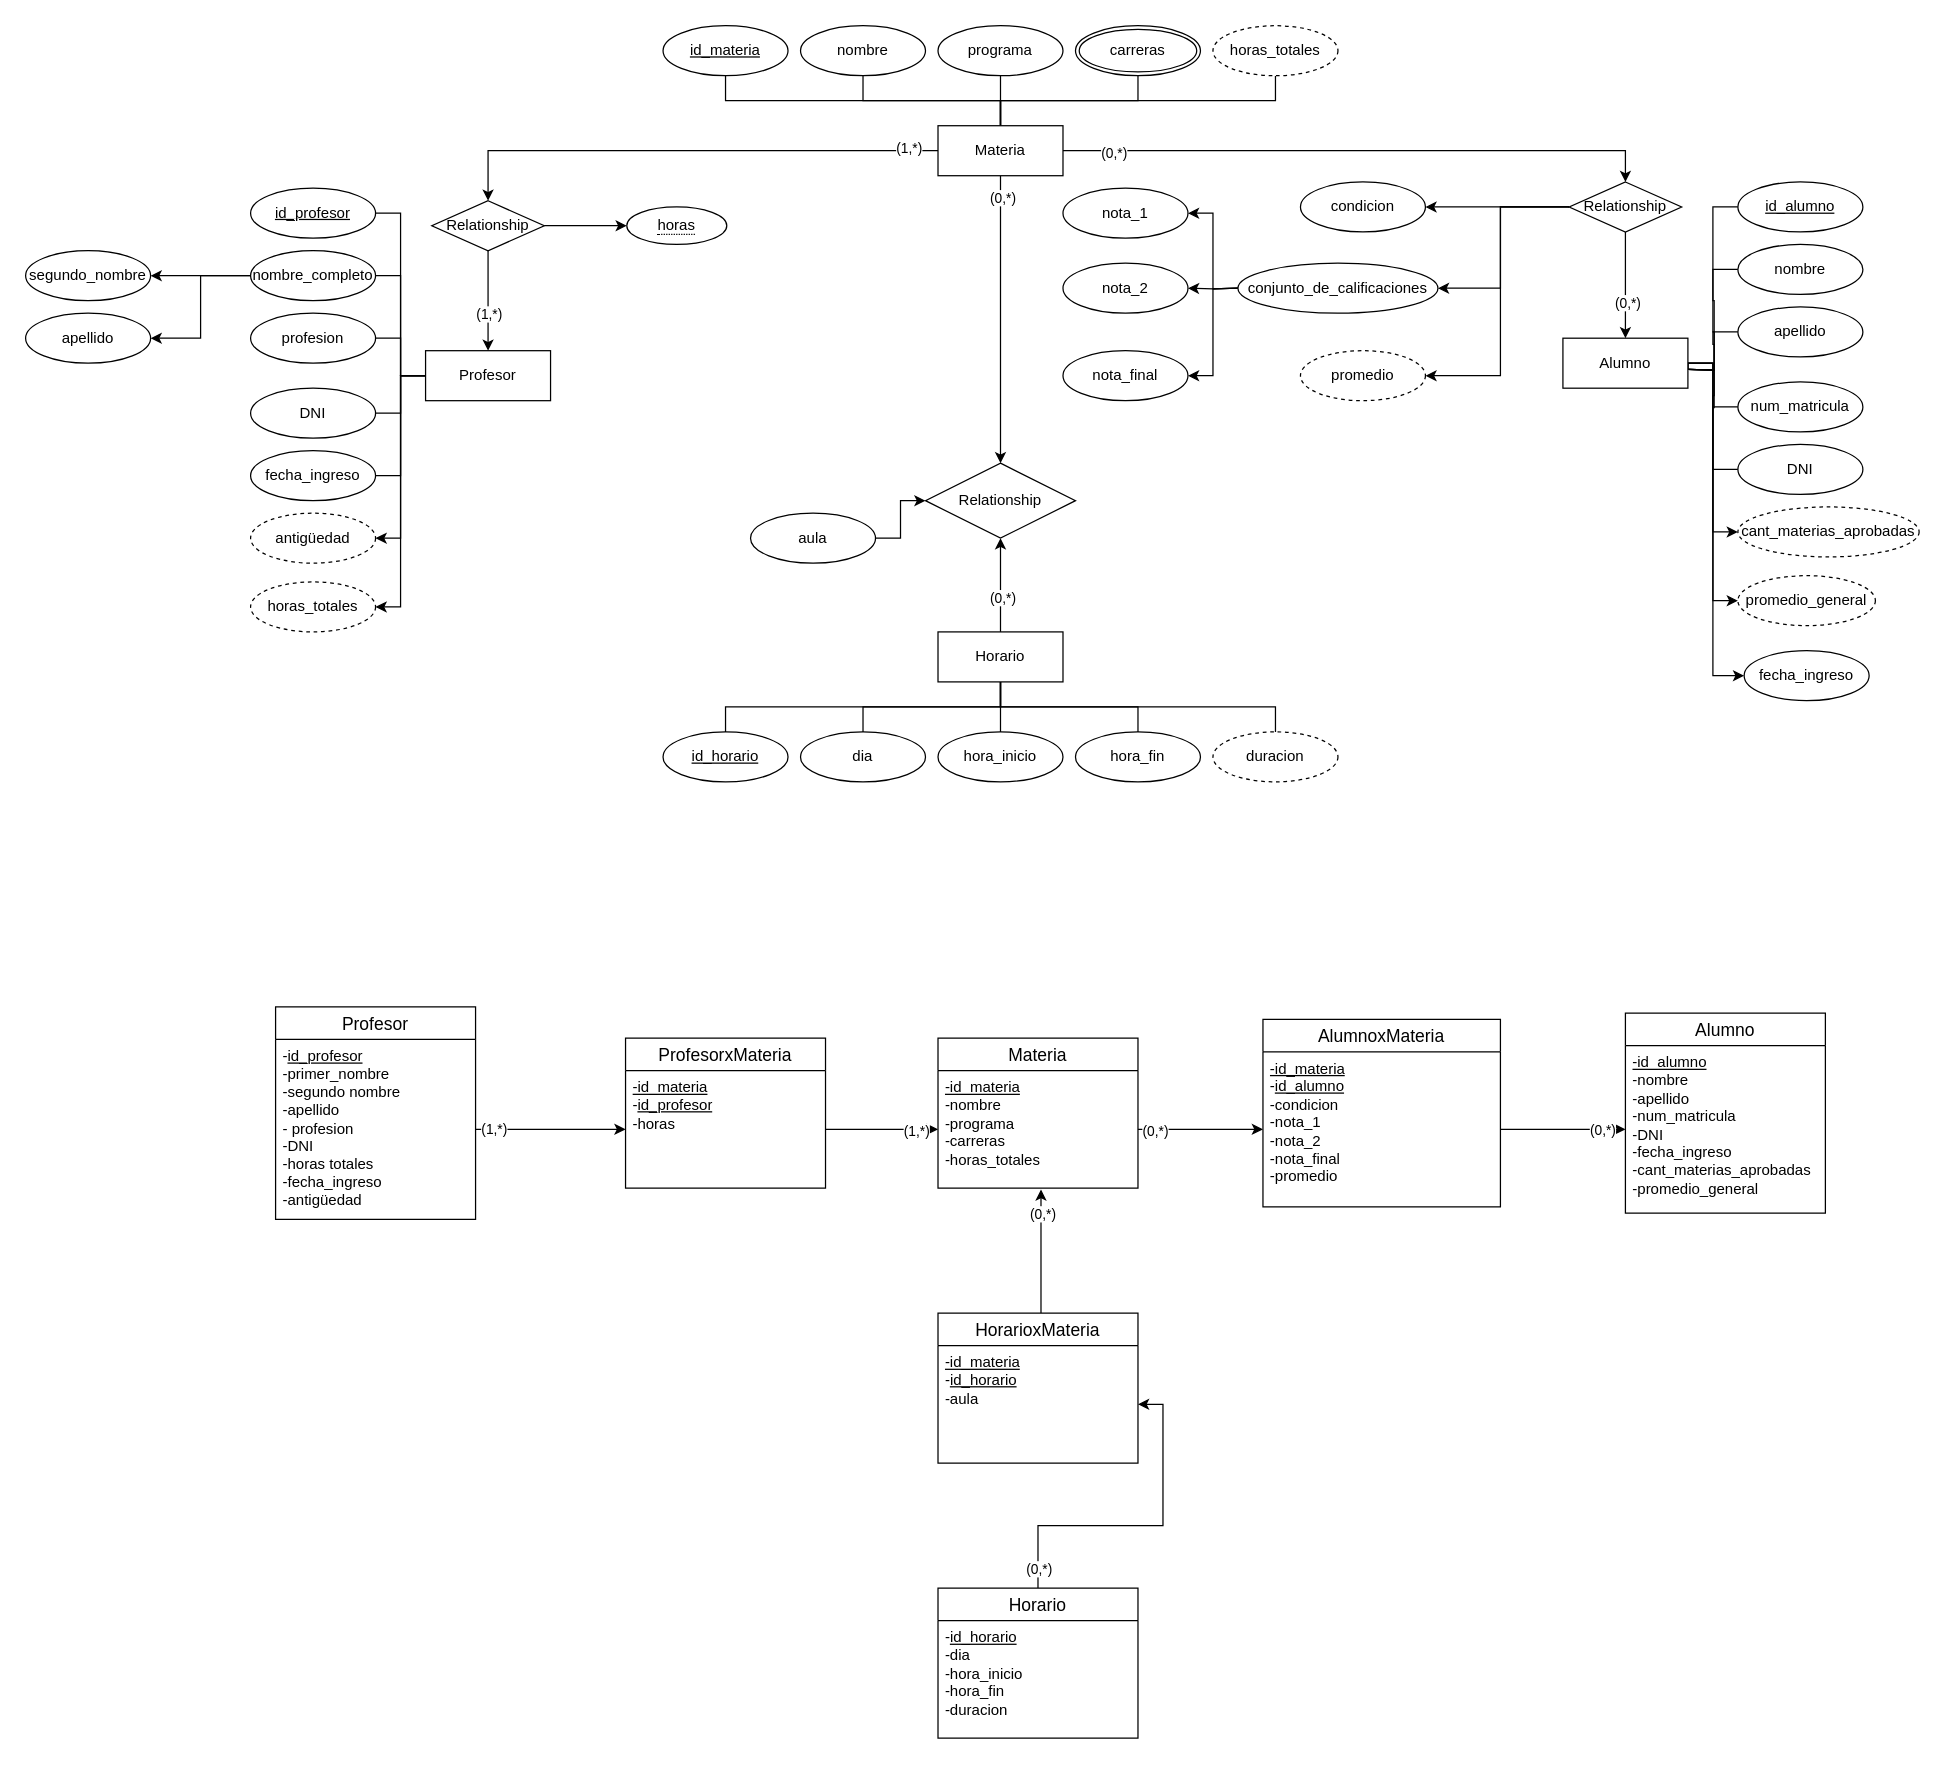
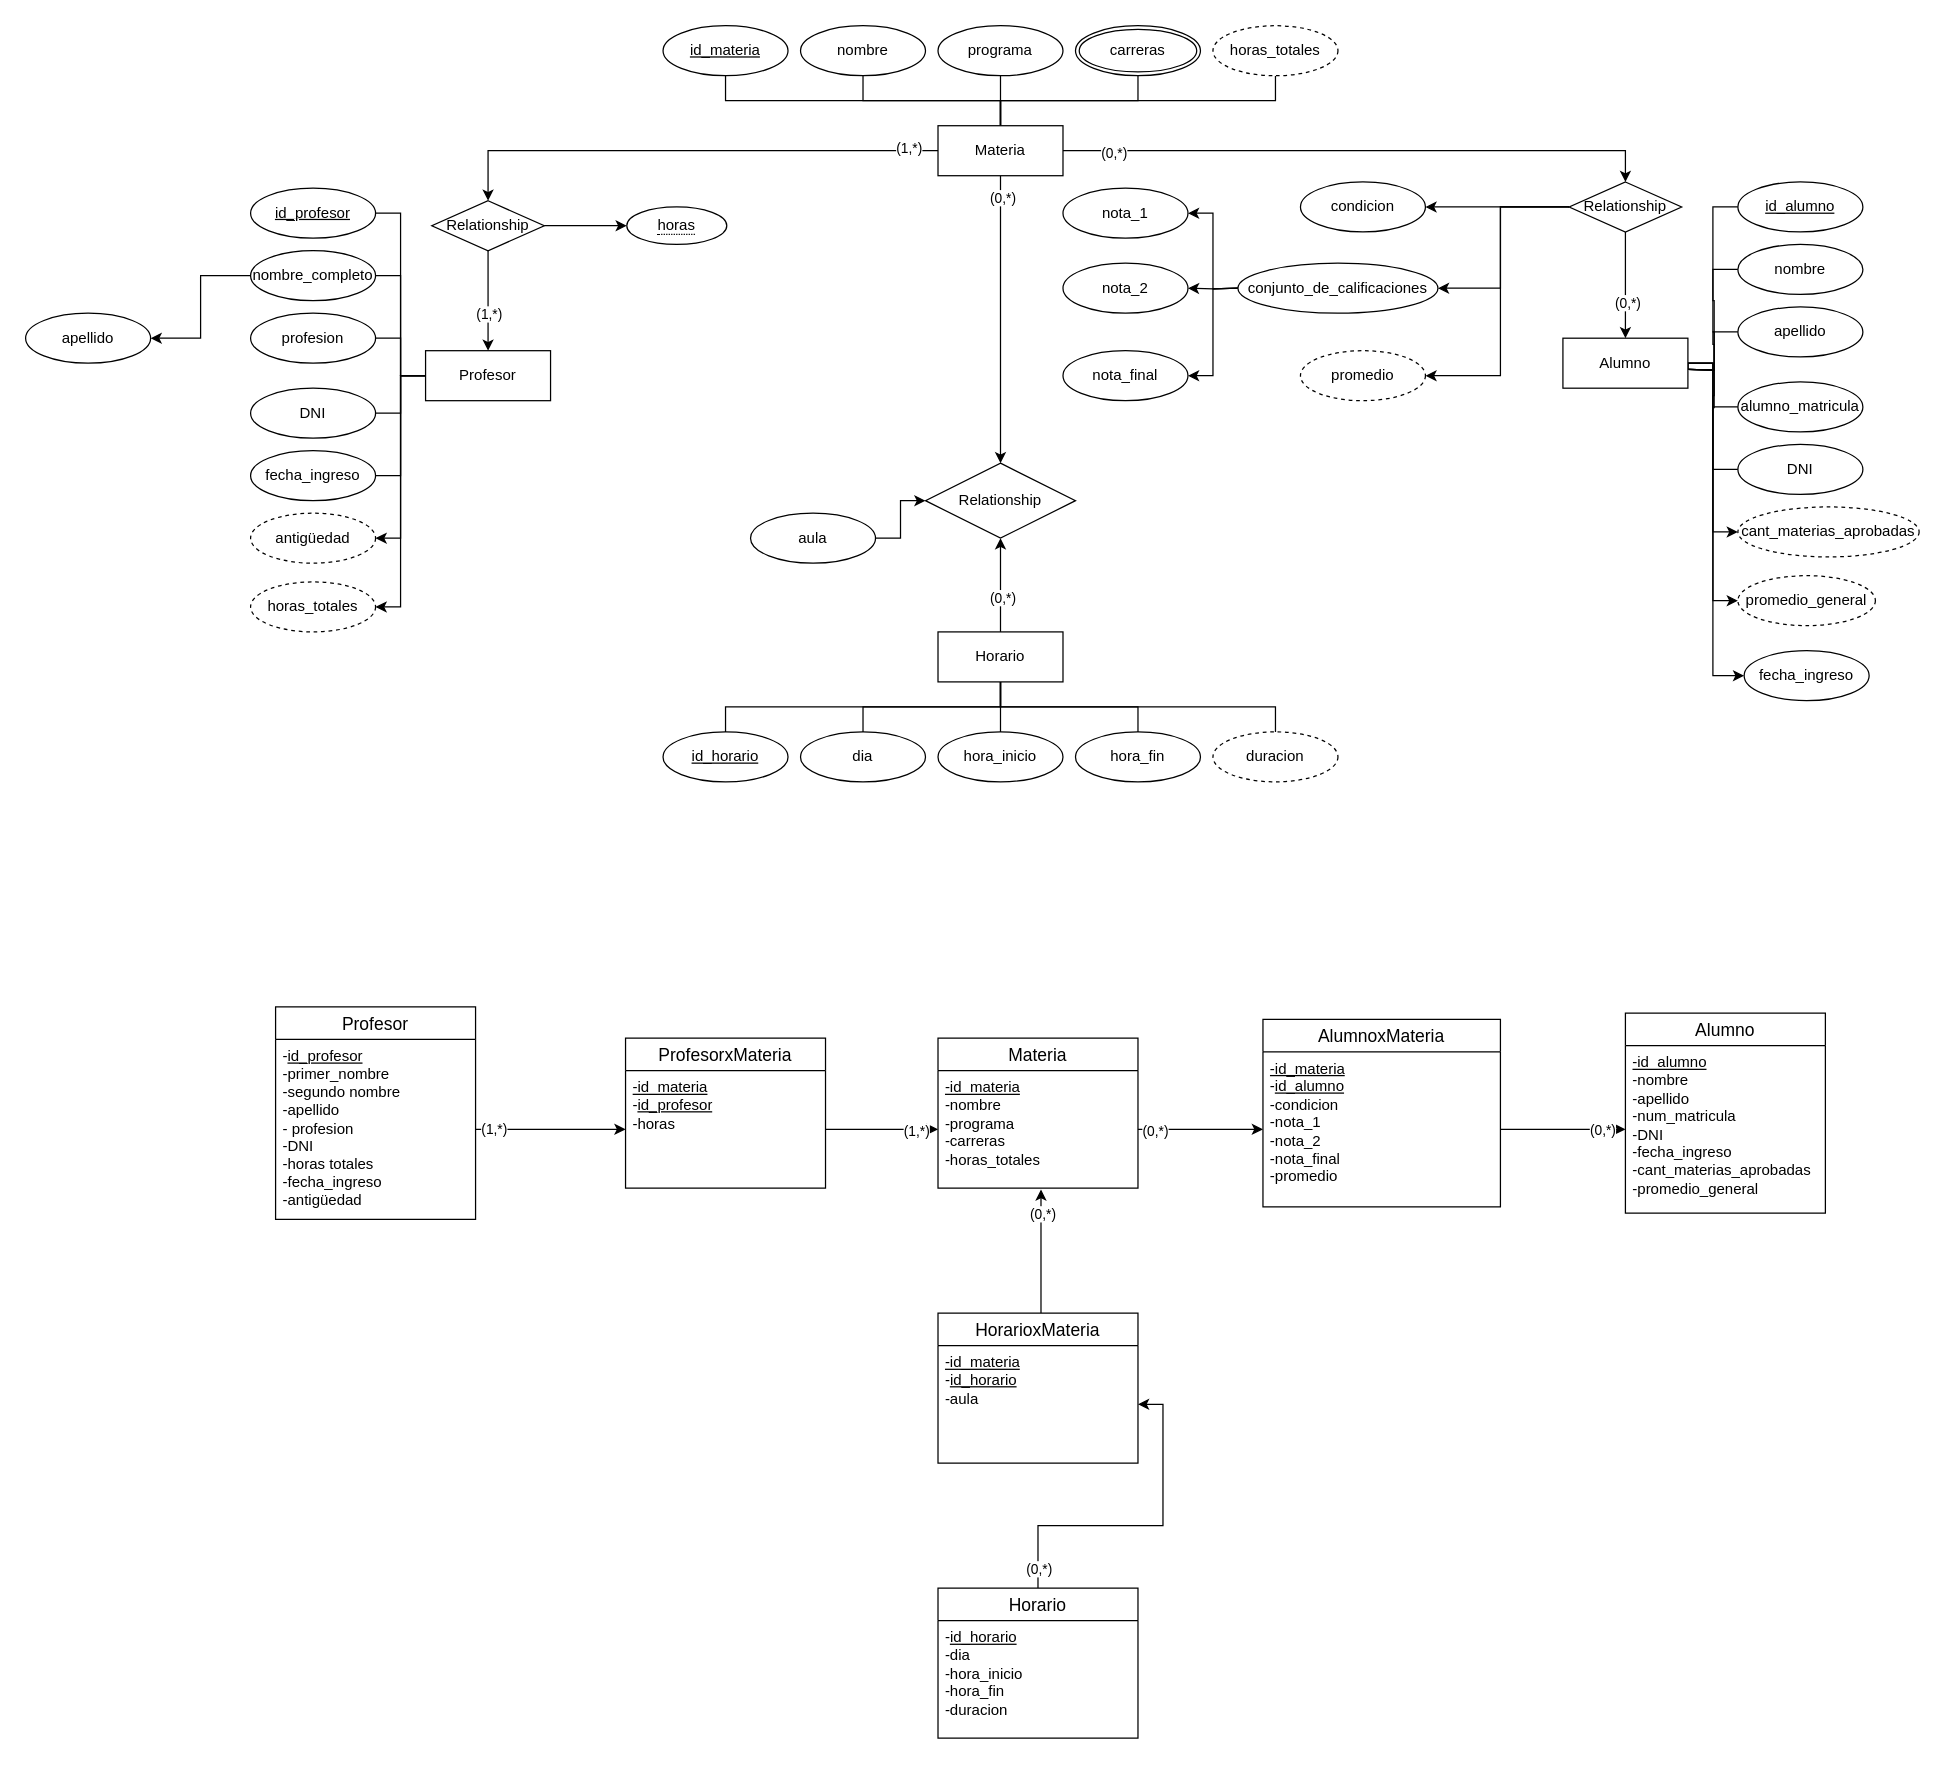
node "segundo_nombre": removed
edge "nombre_completo" -> "segundo_nombre": removed
node "num_matricula": label "num_matricula" -> "alumno_matricula"
